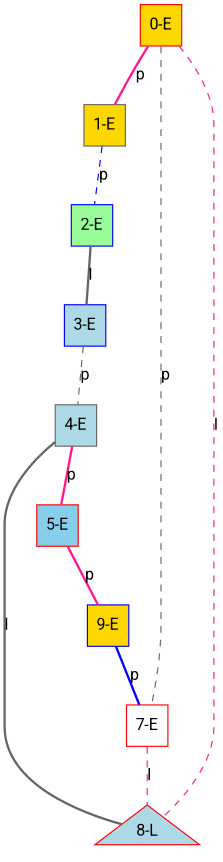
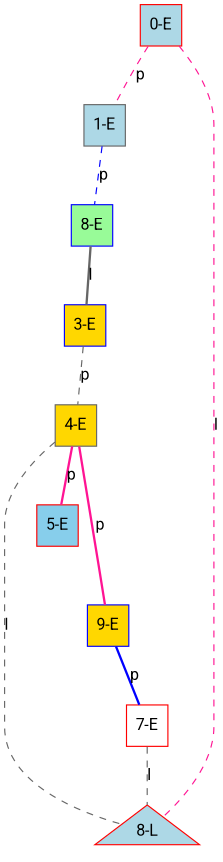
node "0-E": fillcolor gold -> lightblue
edge "0-E" -- "1-E": style bold -> dashed
node "1-E": fillcolor gold -> lightblue
node "2-E": label "2-E" -> "8-E"
node "3-E": fillcolor lightblue -> gold
edge "0-E" -- "7-E": removed, label "p"
node "4-E": fillcolor lightblue -> gold
edge "5-E" -- "9-E": now "4-E" -- "9-E"
edge "4-E" -- "8-L": style bold -> dashed
edge "7-E" -- "8-L": color deeppink -> gray40
